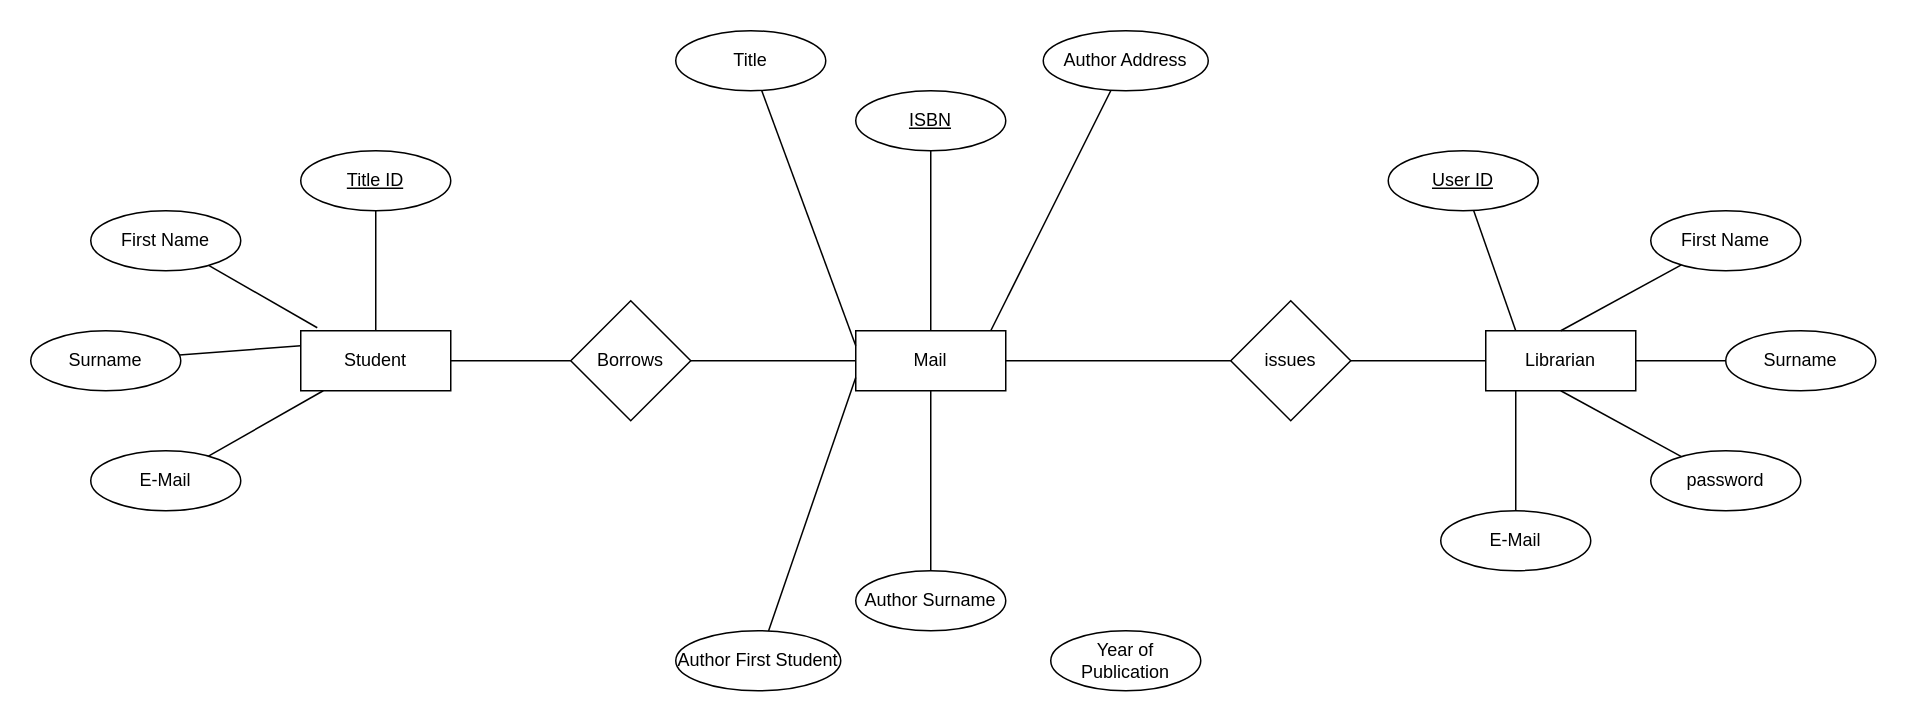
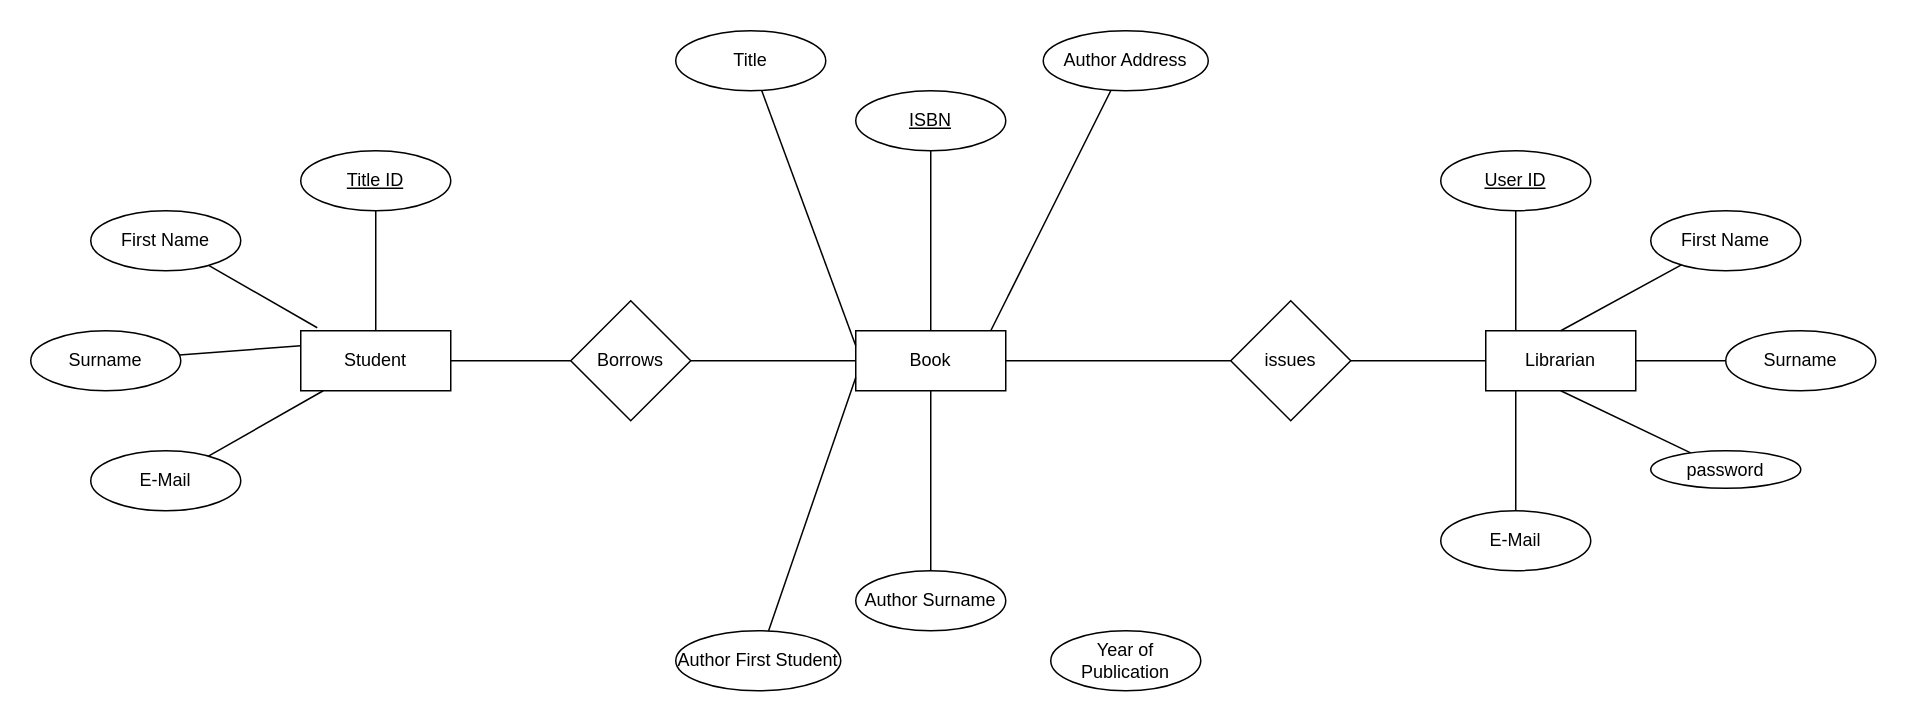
node "User ID": moved (1463, 181) -> (1516, 181)
node "Mail": label "Mail" -> "Book"
node "password": size 150x60 -> 150x38
